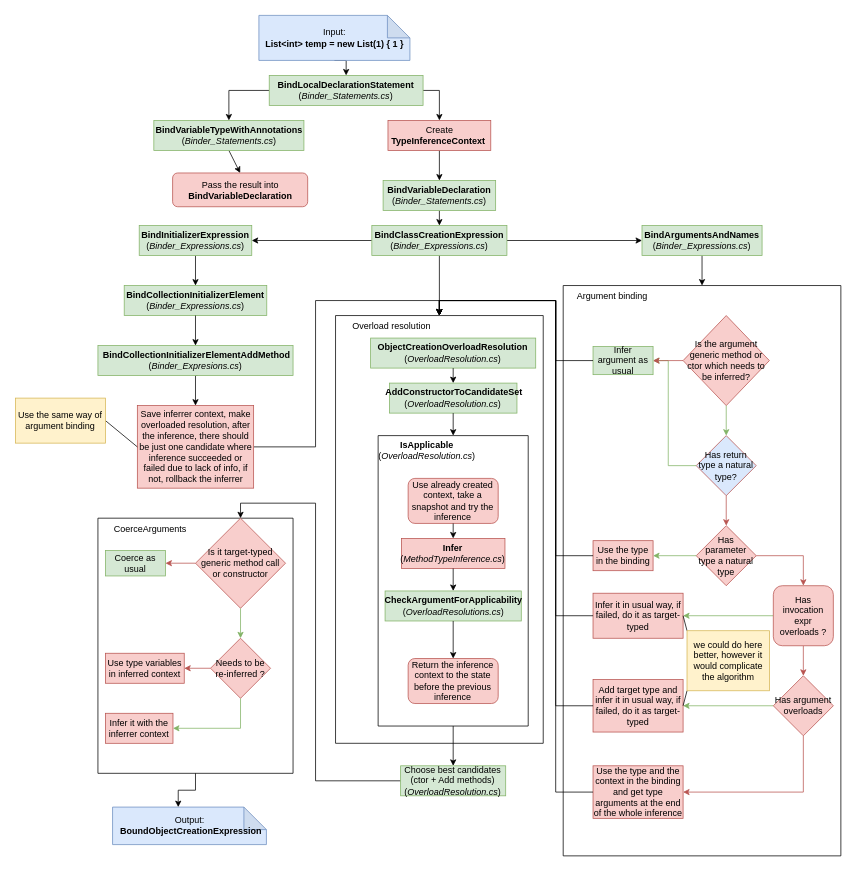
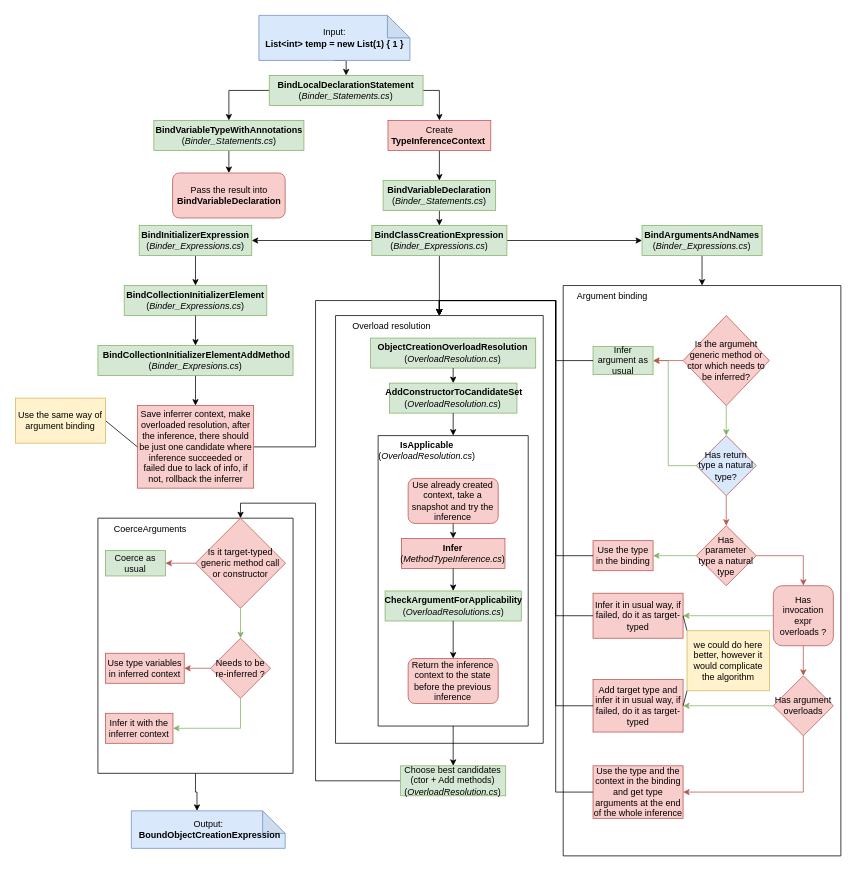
node "Pass the result into BindVariableDeclaration": size 135x34 -> 113x45
node "Output: BoundObjectCreationExpression": moved (189, 825) -> (208, 829)
